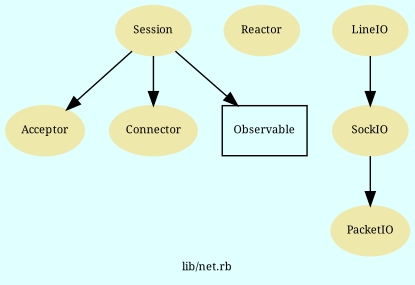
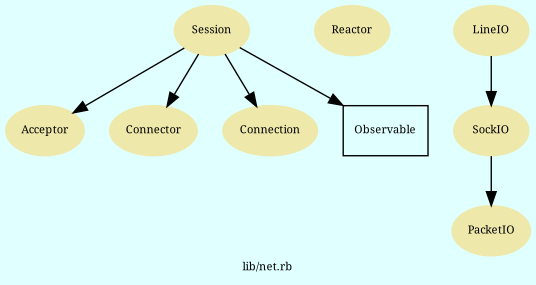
node "Connection": added
